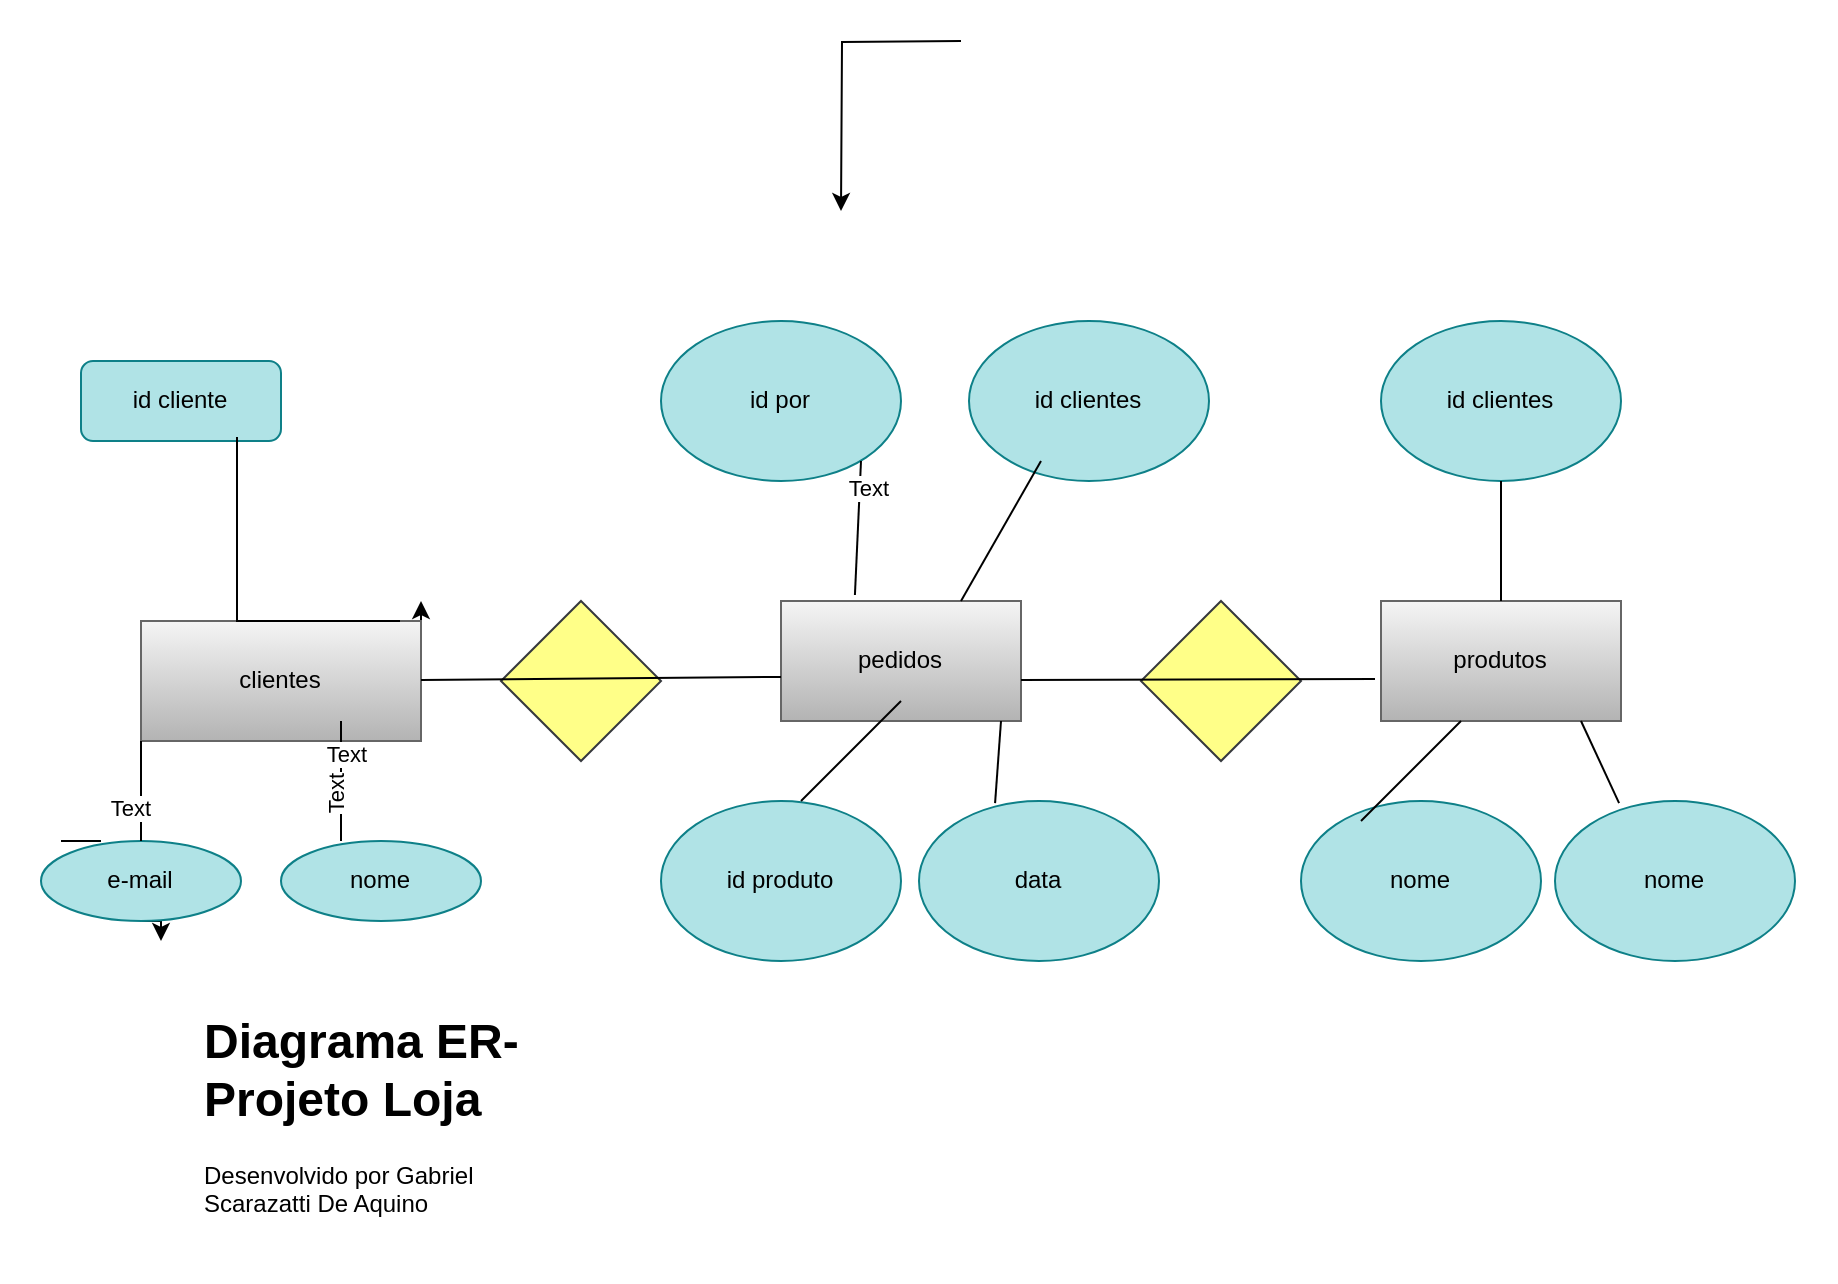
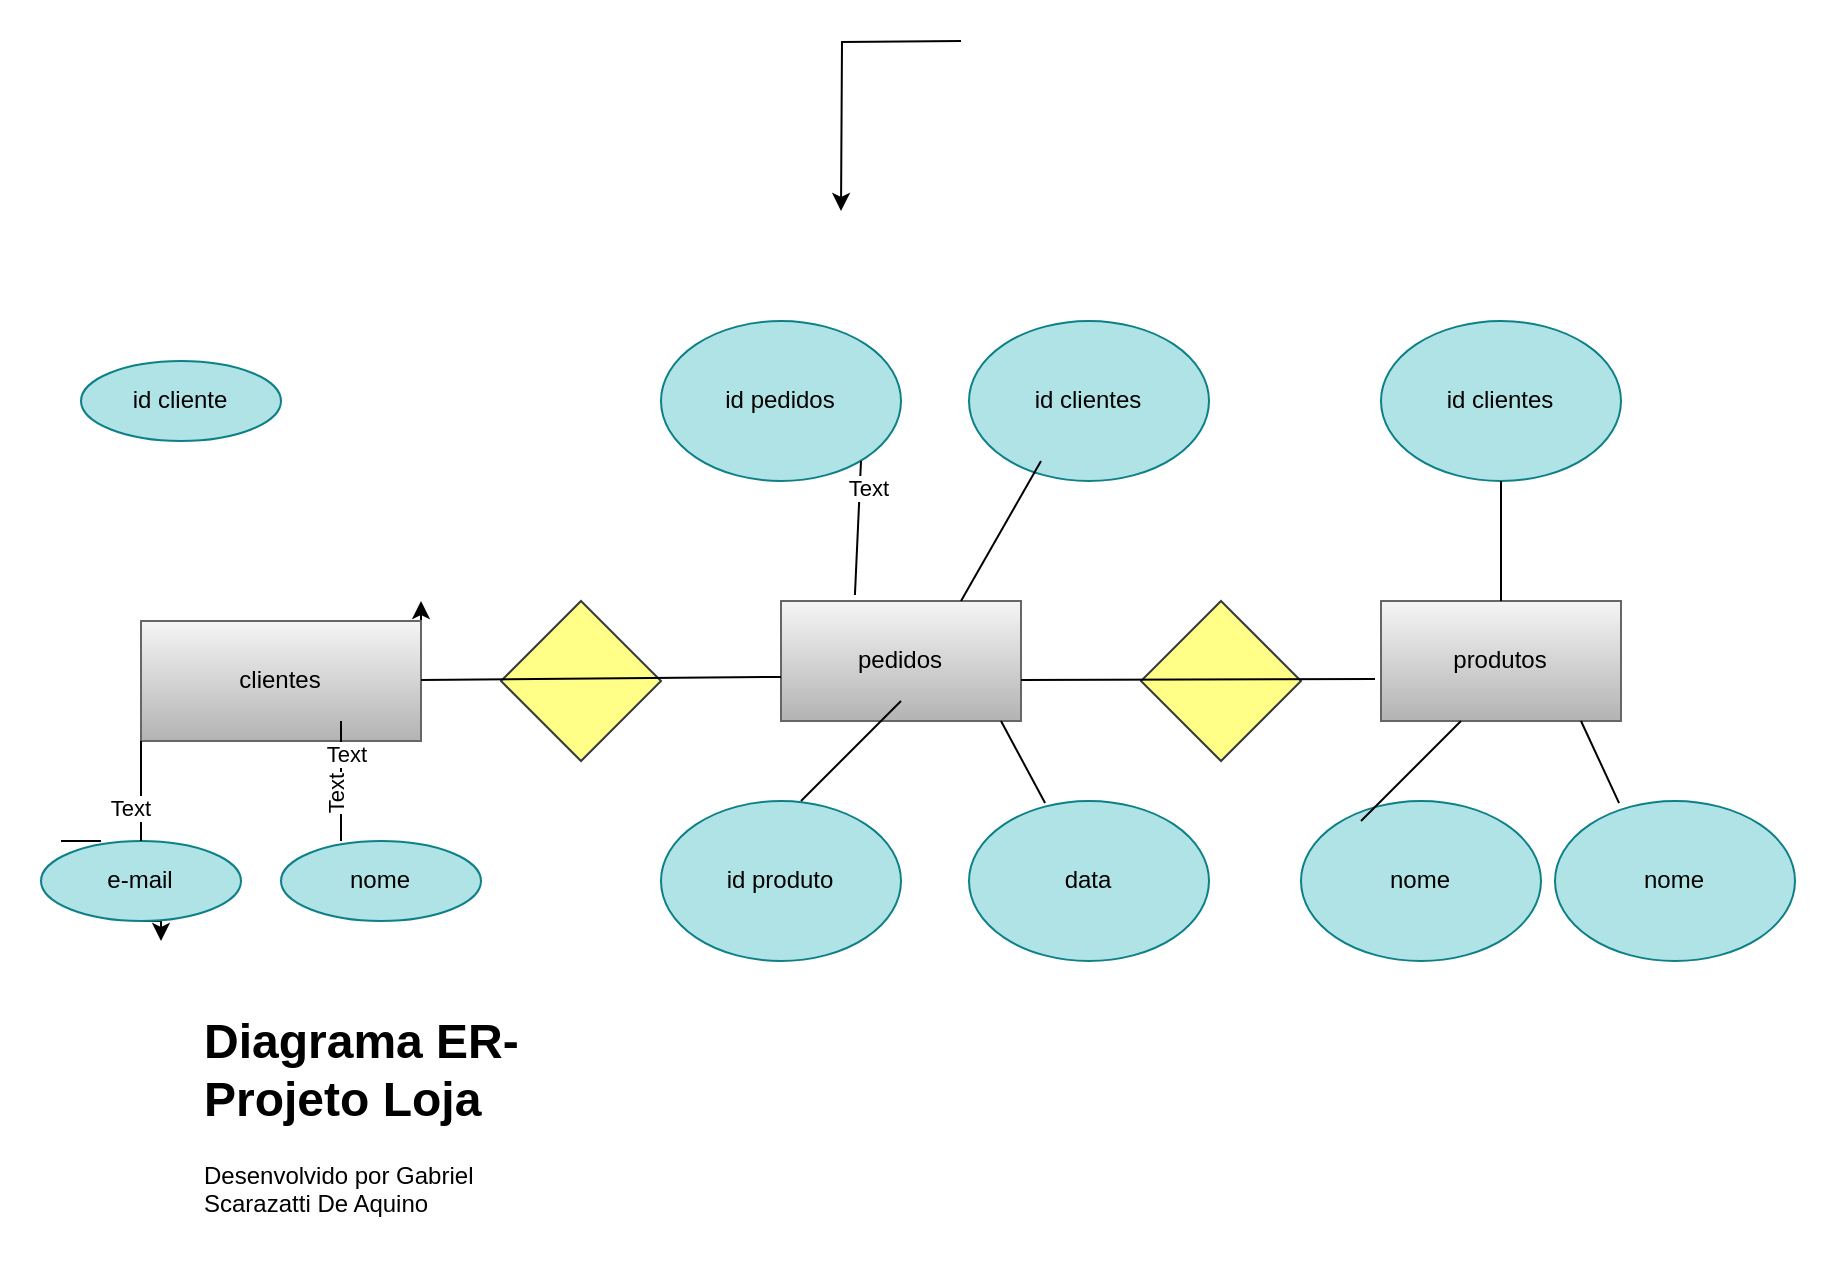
node "id cliente": shape rounded rectangle -> ellipse
node "id por": label "id por" -> "id pedidos"
edge "id cliente" -- "clientes": removed
node "data": moved (1039, 881) -> (1089, 881)
